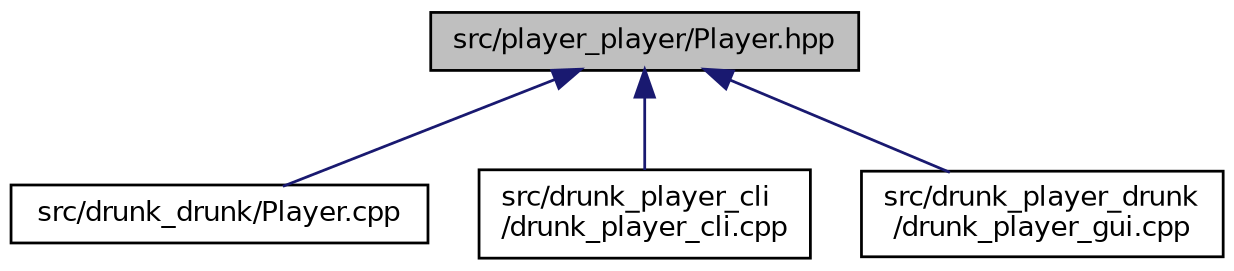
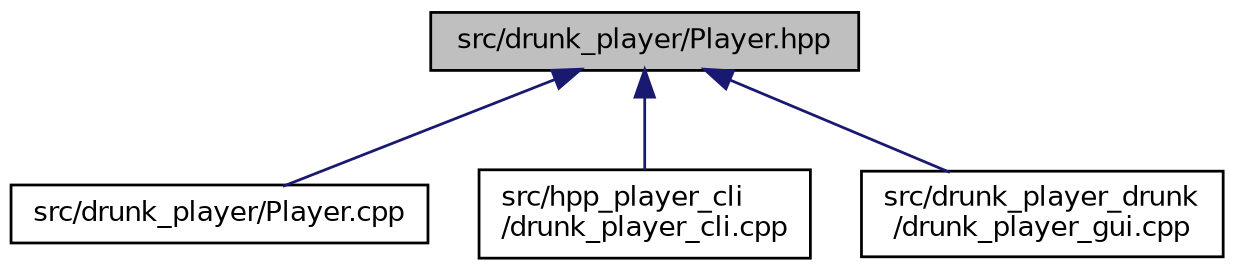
node "src/player_player/Player.hpp": label "src/player_player/Player.hpp" -> "src/drunk_player/Player.hpp"
node "src/drunk_drunk/Player.cpp": label "src/drunk_drunk/Player.cpp" -> "src/drunk_player/Player.cpp"
node "src/drunk_player_cli /drunk_player_cli.cpp": label "src/drunk_player_cli /drunk_player_cli.cpp" -> "src/hpp_player_cli /drunk_player_cli.cpp"
